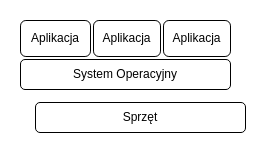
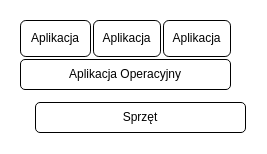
node "System Operacyjny": label "System Operacyjny" -> "Aplikacja Operacyjny"
